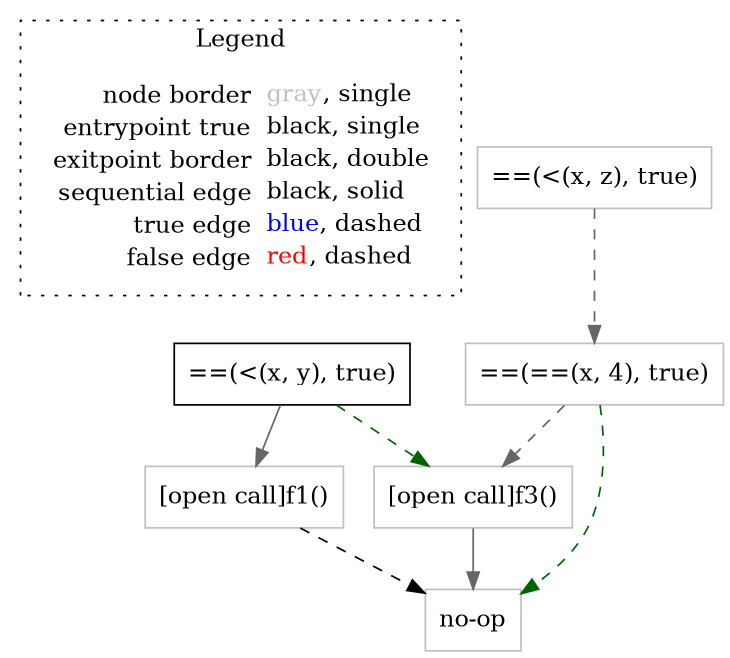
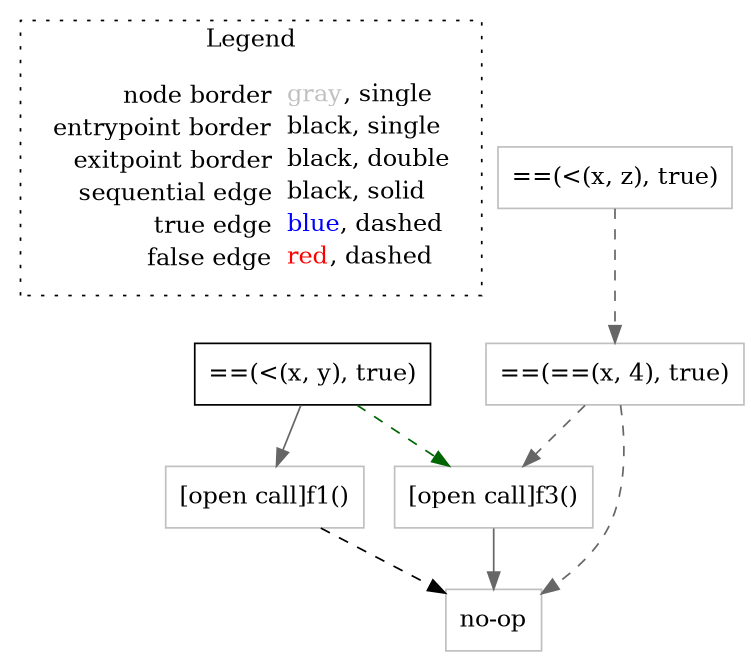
node "node border": text "entrypoint true" -> "entrypoint border"
edge "==(==(x, 4), true)" -> "no-op": color darkgreen -> gray40
